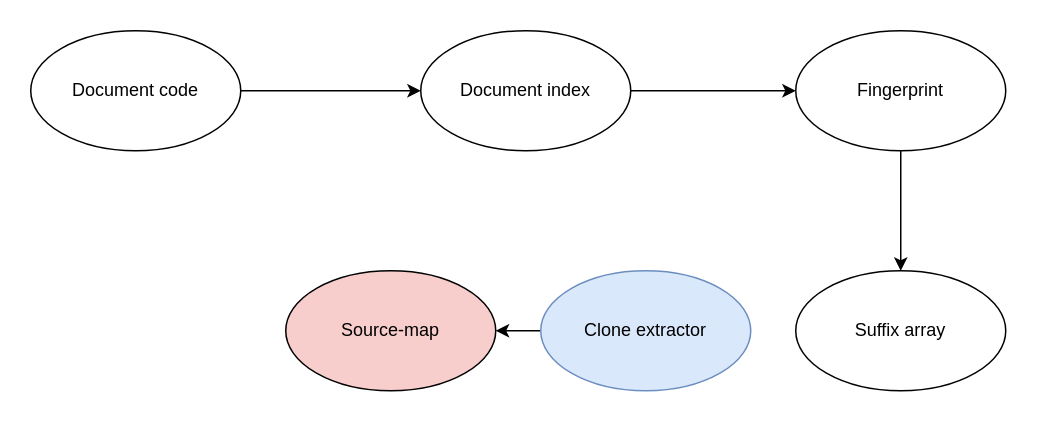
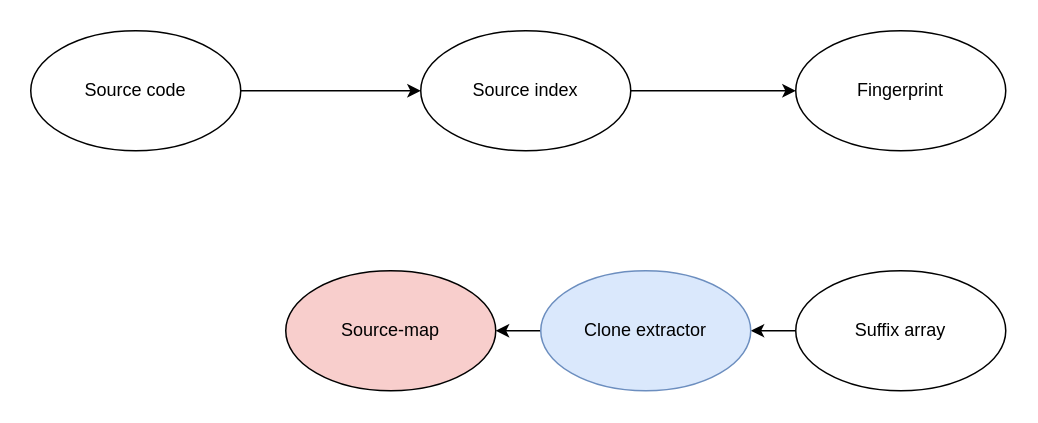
node "Document code": label "Document code" -> "Source code"
node "Document index": label "Document index" -> "Source index"
edge "Fingerprint" -> "Suffix array": removed
edge "Suffix array" -> "Clone extractor": added
